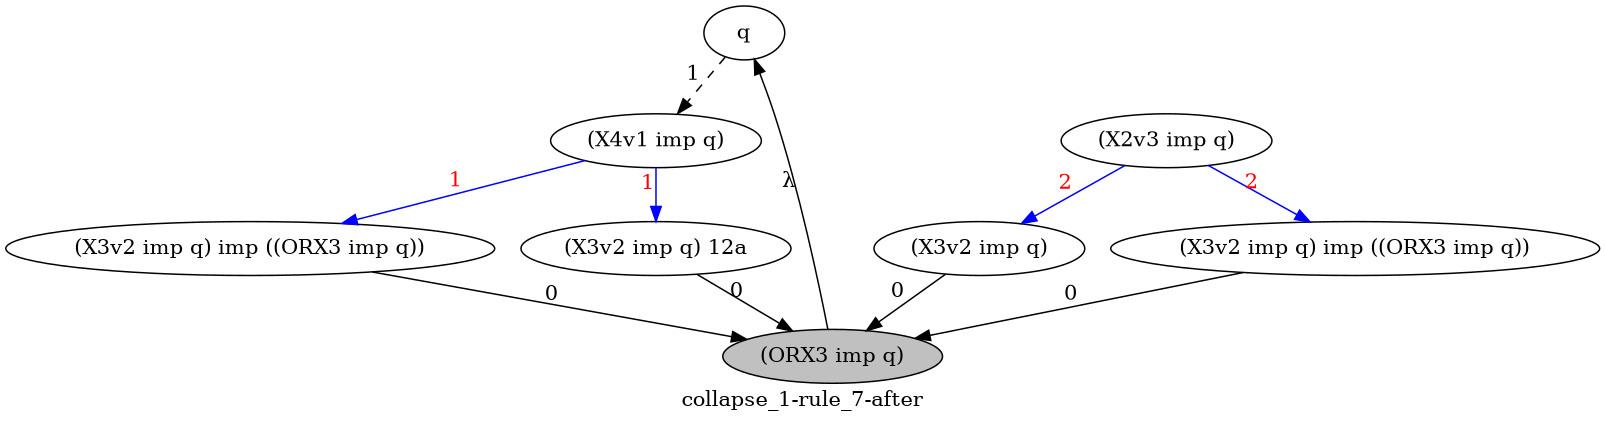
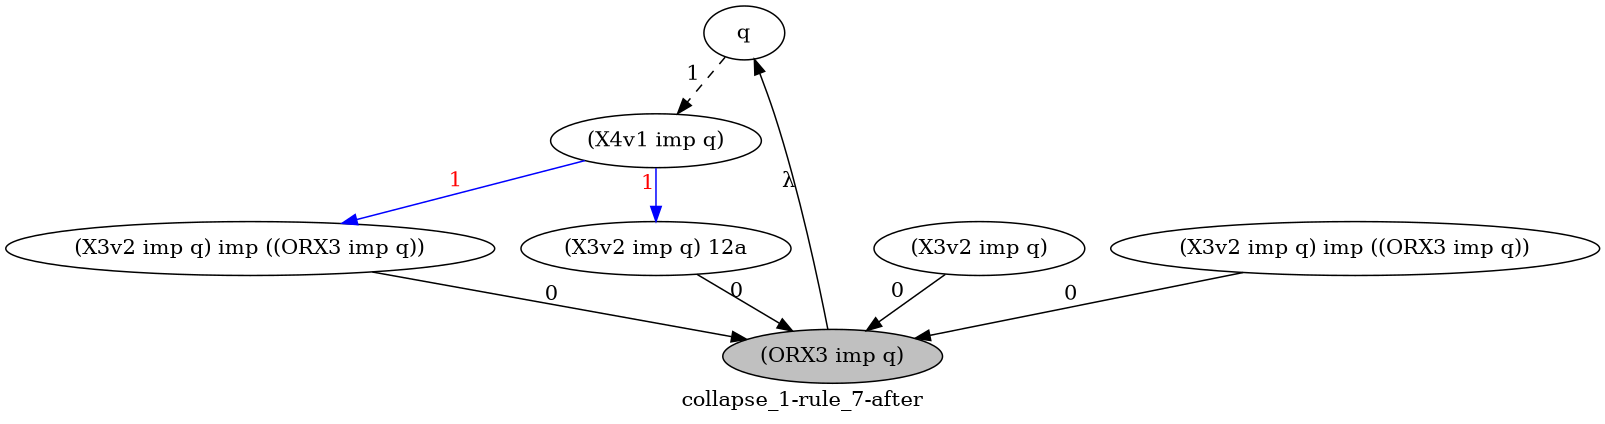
node "(X2v3 imp q)": removed
